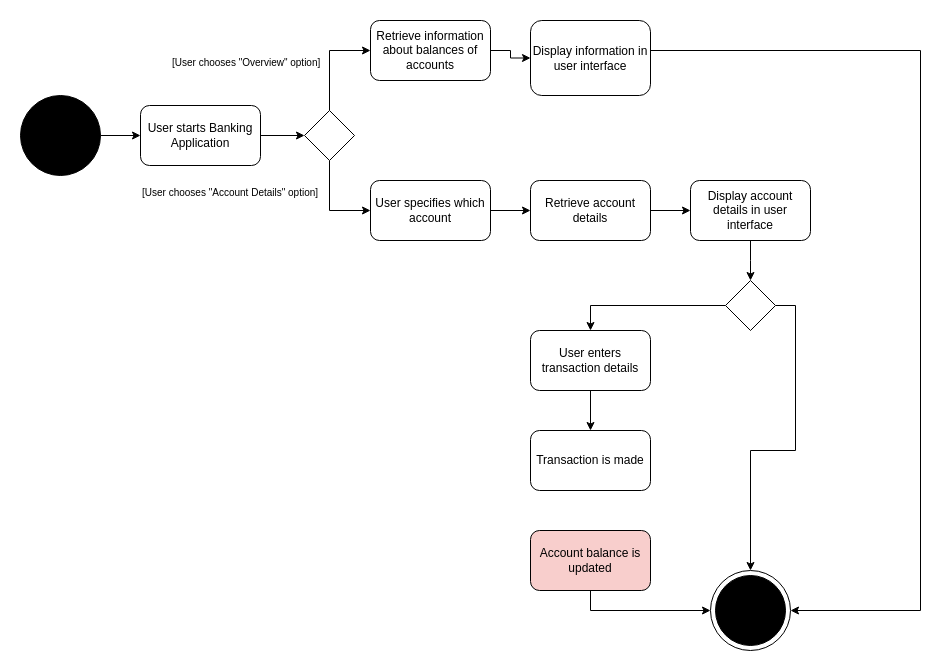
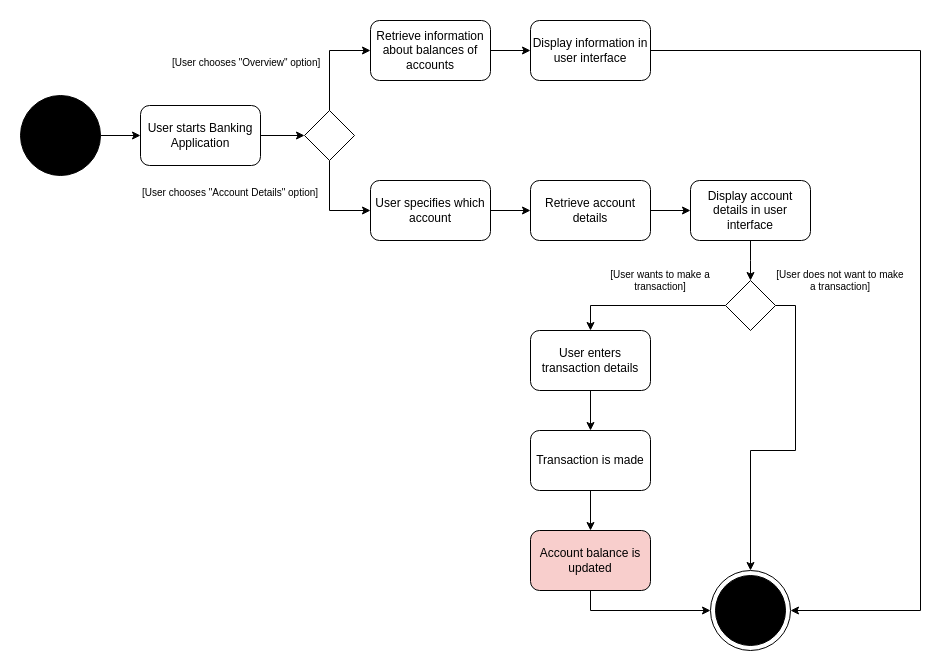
node "Display information in user interface": size 120x75 -> 120x60
node "[User wants to make a transaction]": added
node "[User does not want to make a transaction]": added
edge "Transaction is made" -> "Account balance is updated": added
